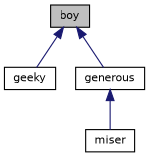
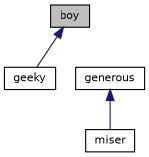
edge "generous" -> "boy": removed
